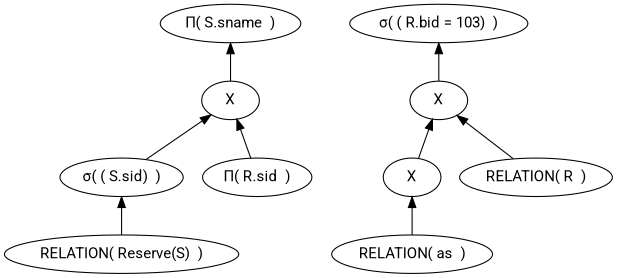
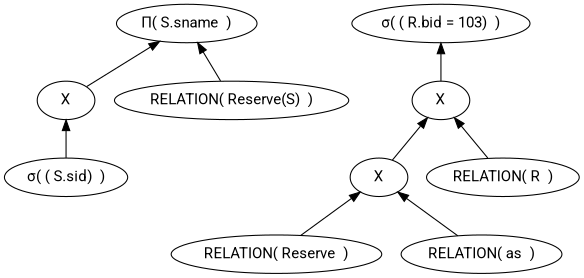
node "Π( R.sid  )": removed
edge "RELATION( Reserve(S)  )" -> "σ( ( S.sid)  )": now "RELATION( Reserve(S)  )" -> "Π( S.sname  )"
node "RELATION( Reserve  )": added
